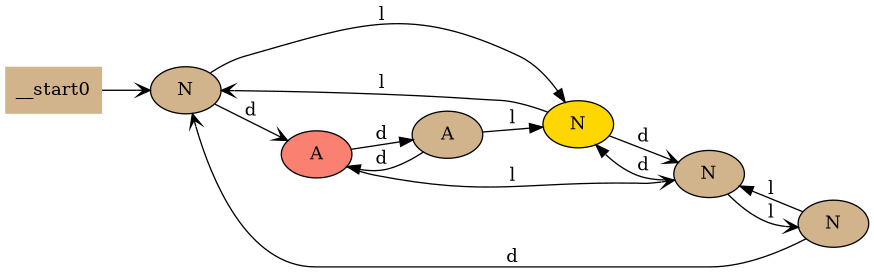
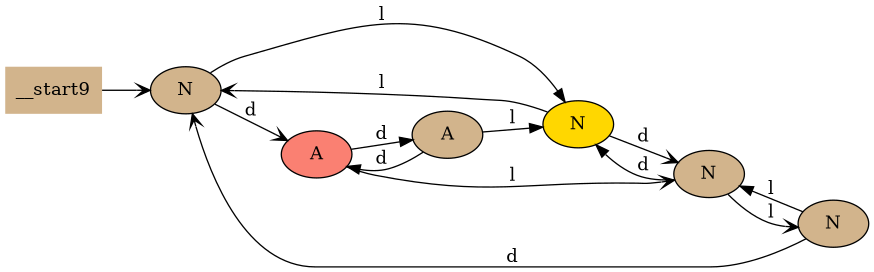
node "__start0": label "__start0" -> "__start9"
